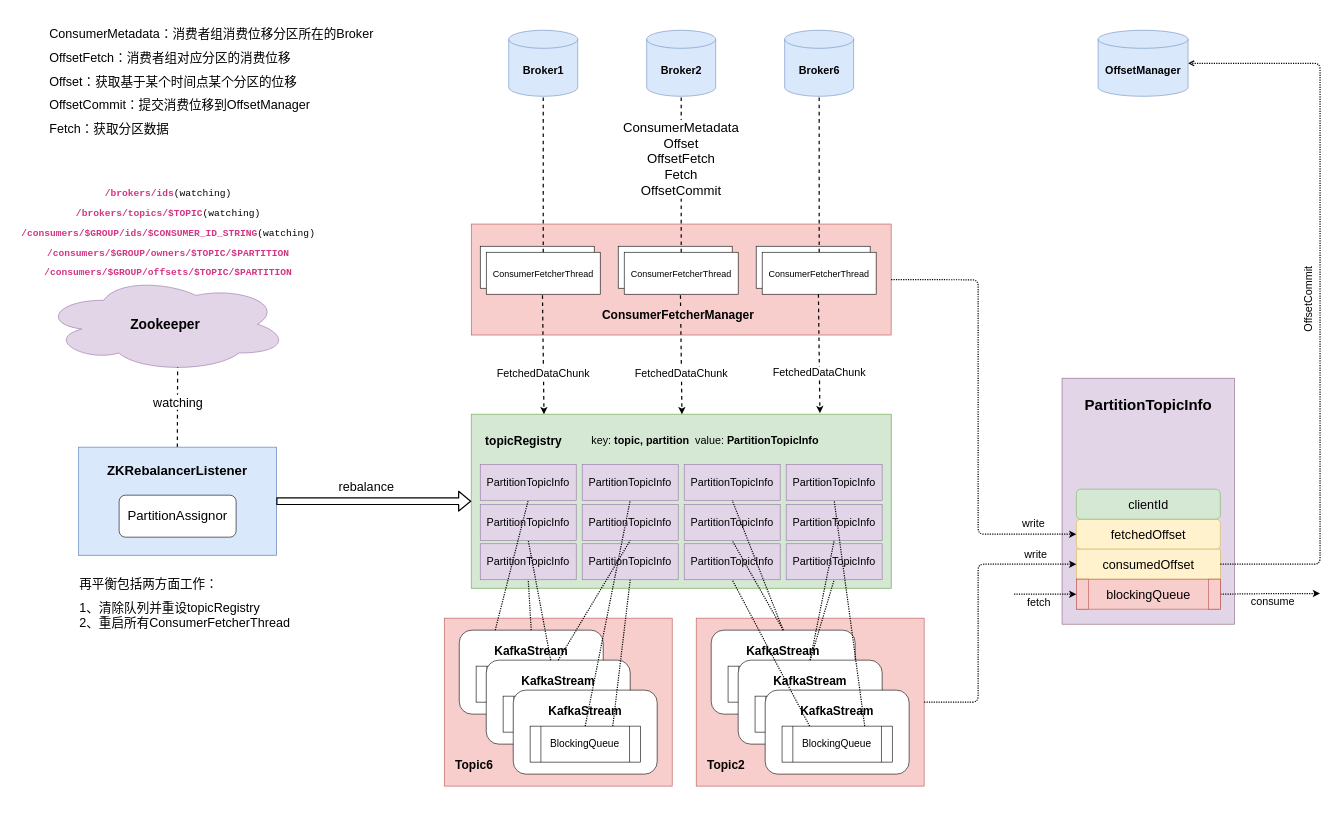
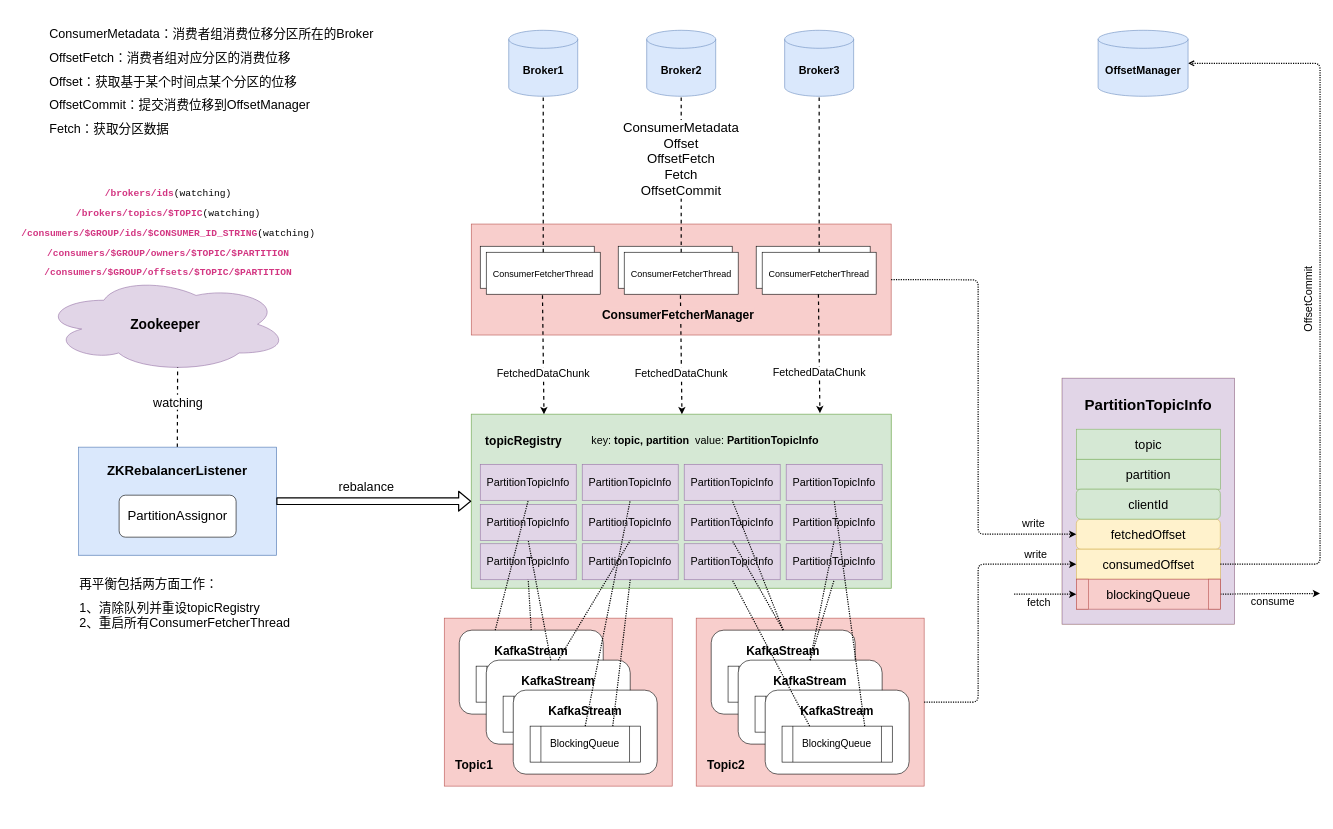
node "Broker6": label "Broker6" -> "Broker3"
node "topic": added
node "partition": added
node "Topic6": label "Topic6" -> "Topic1"
